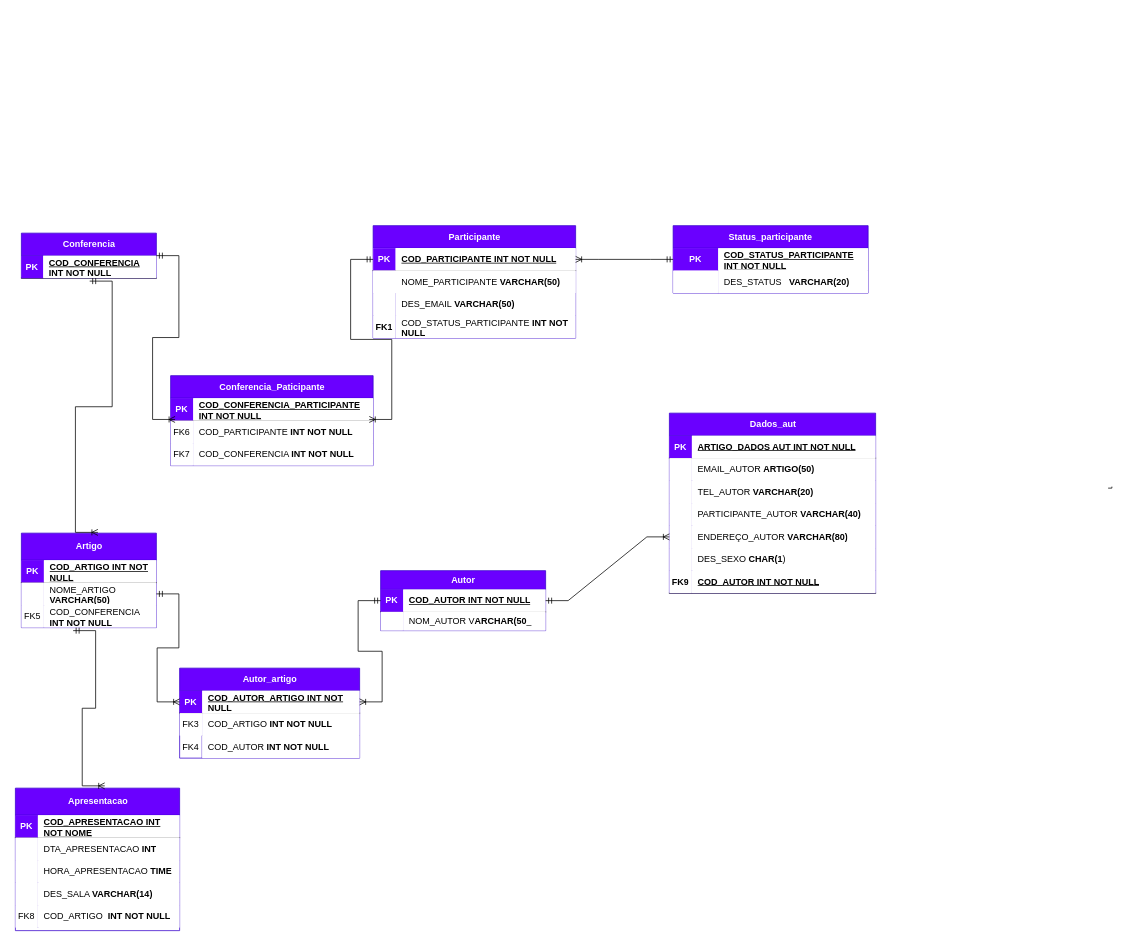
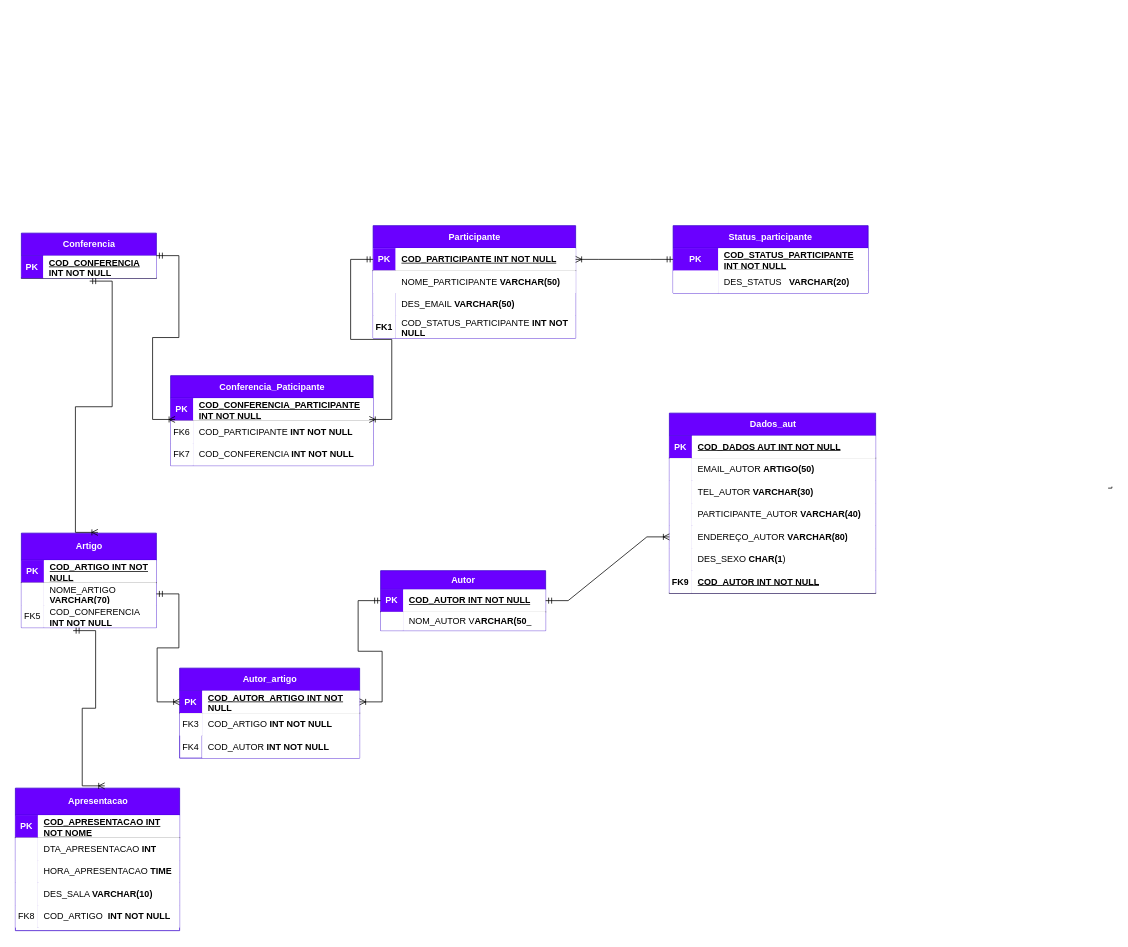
node "ARTIGO_DADOS AUT INT NOT NULL": label "ARTIGO_DADOS AUT INT NOT NULL" -> "COD_DADOS AUT INT NOT NULL"
node "TEL_AUTOR VARCHAR(20)": label "TEL_AUTOR VARCHAR(20)" -> "TEL_AUTOR VARCHAR(30)"
node "NOME_ARTIGO VARCHAR(50)": label "NOME_ARTIGO VARCHAR(50)" -> "NOME_ARTIGO VARCHAR(70)"
node "DES_SALA VARCHAR(14)": label "DES_SALA VARCHAR(14)" -> "DES_SALA VARCHAR(10)"
